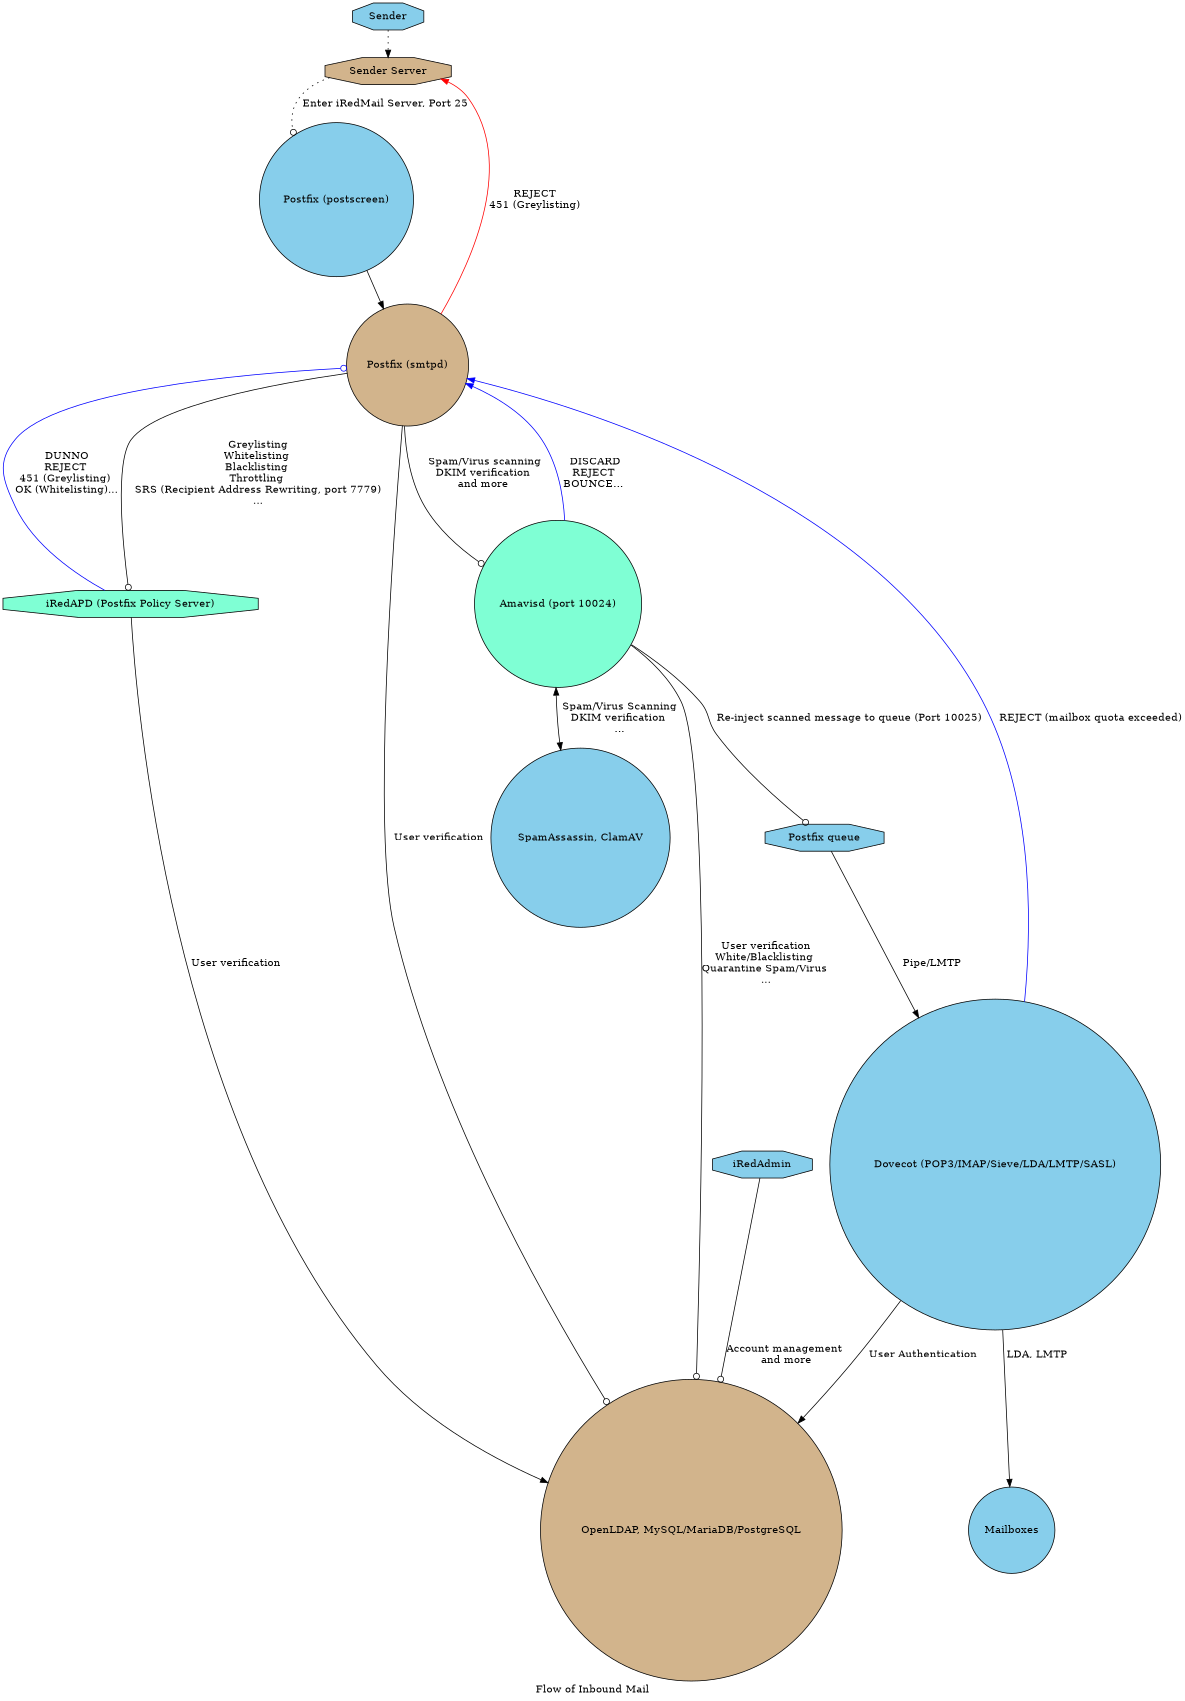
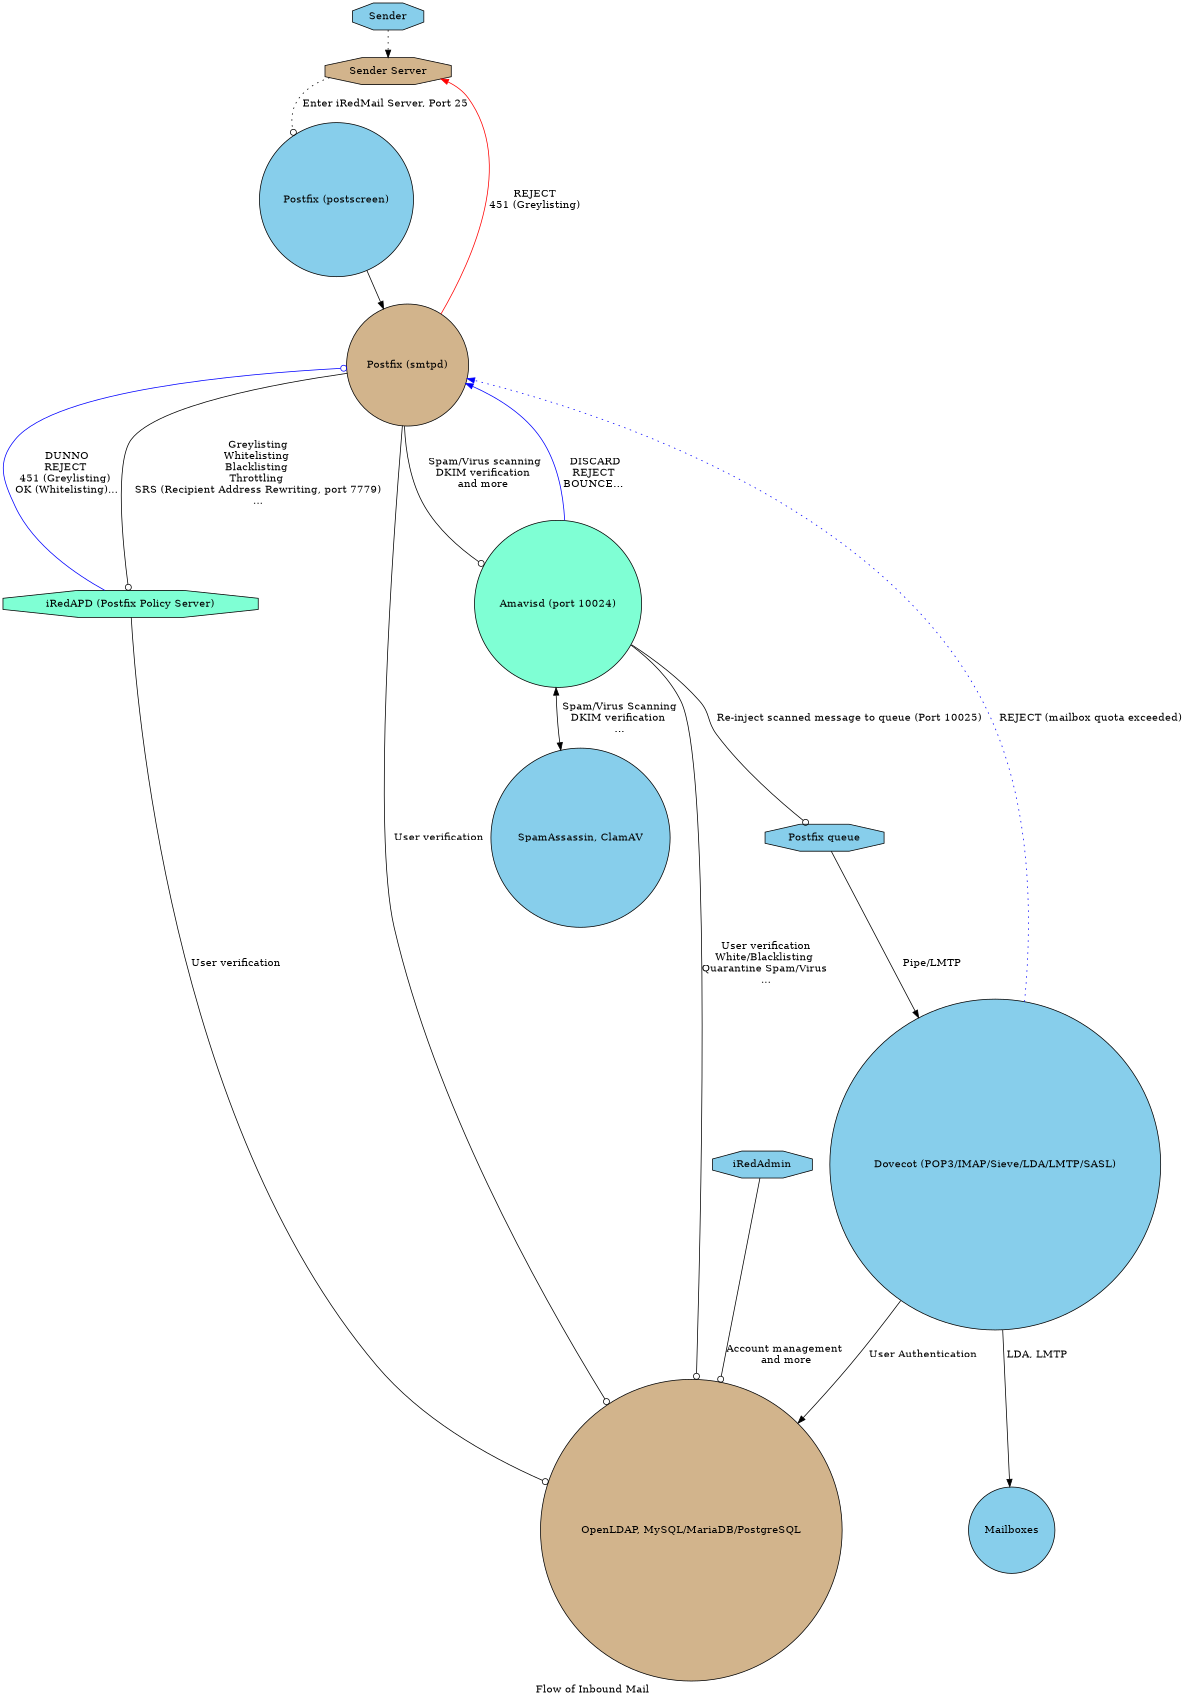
edge "Dovecot (POP3/IMAP/Sieve/LDA/LMTP/SASL)" -> "Postfix (smtpd)": style solid -> dotted
edge "iRedAPD (Postfix Policy Server)" -> "OpenLDAP, MySQL/MariaDB/PostgreSQL": arrowhead normal -> odot
